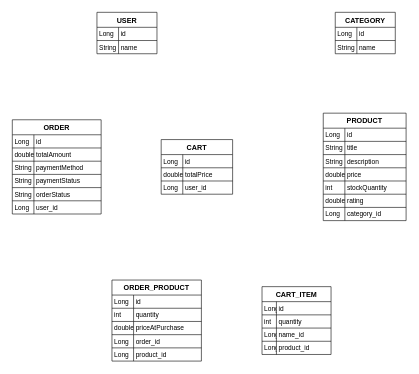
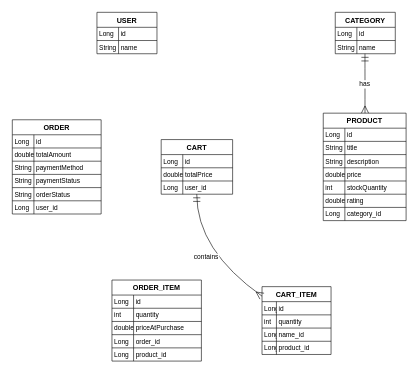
edge "CATEGORY" -- "PRODUCT": added, label "has"
edge "CART" -- "CART_ITEM": added, label "contains"
node "ORDER_PRODUCT": label "ORDER_PRODUCT" -> "ORDER_ITEM"
